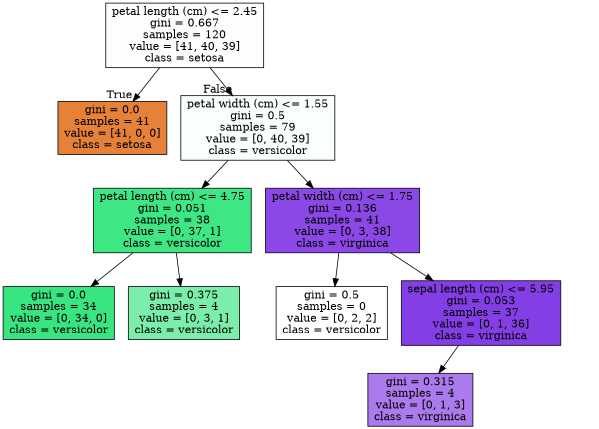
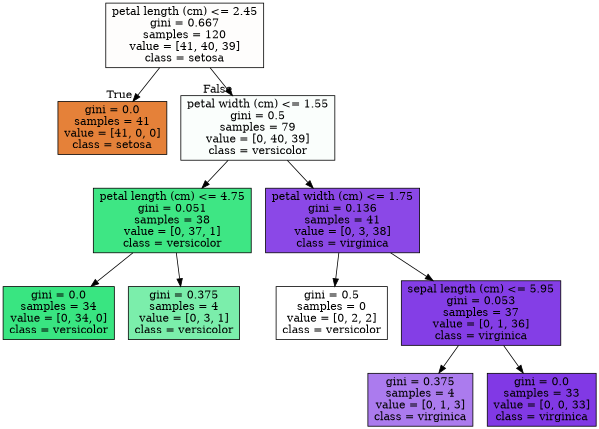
node "gini = 0.315 samples = 4 value = [0, 1, 3] class = virginica": label "gini = 0.315 samples = 4 value = [0, 1, 3] class = virginica" -> "gini = 0.375 samples = 4 value = [0, 1, 3] class = virginica"
node "gini = 0.0 samples = 33 value = [0, 0, 33] class = virginica": added
